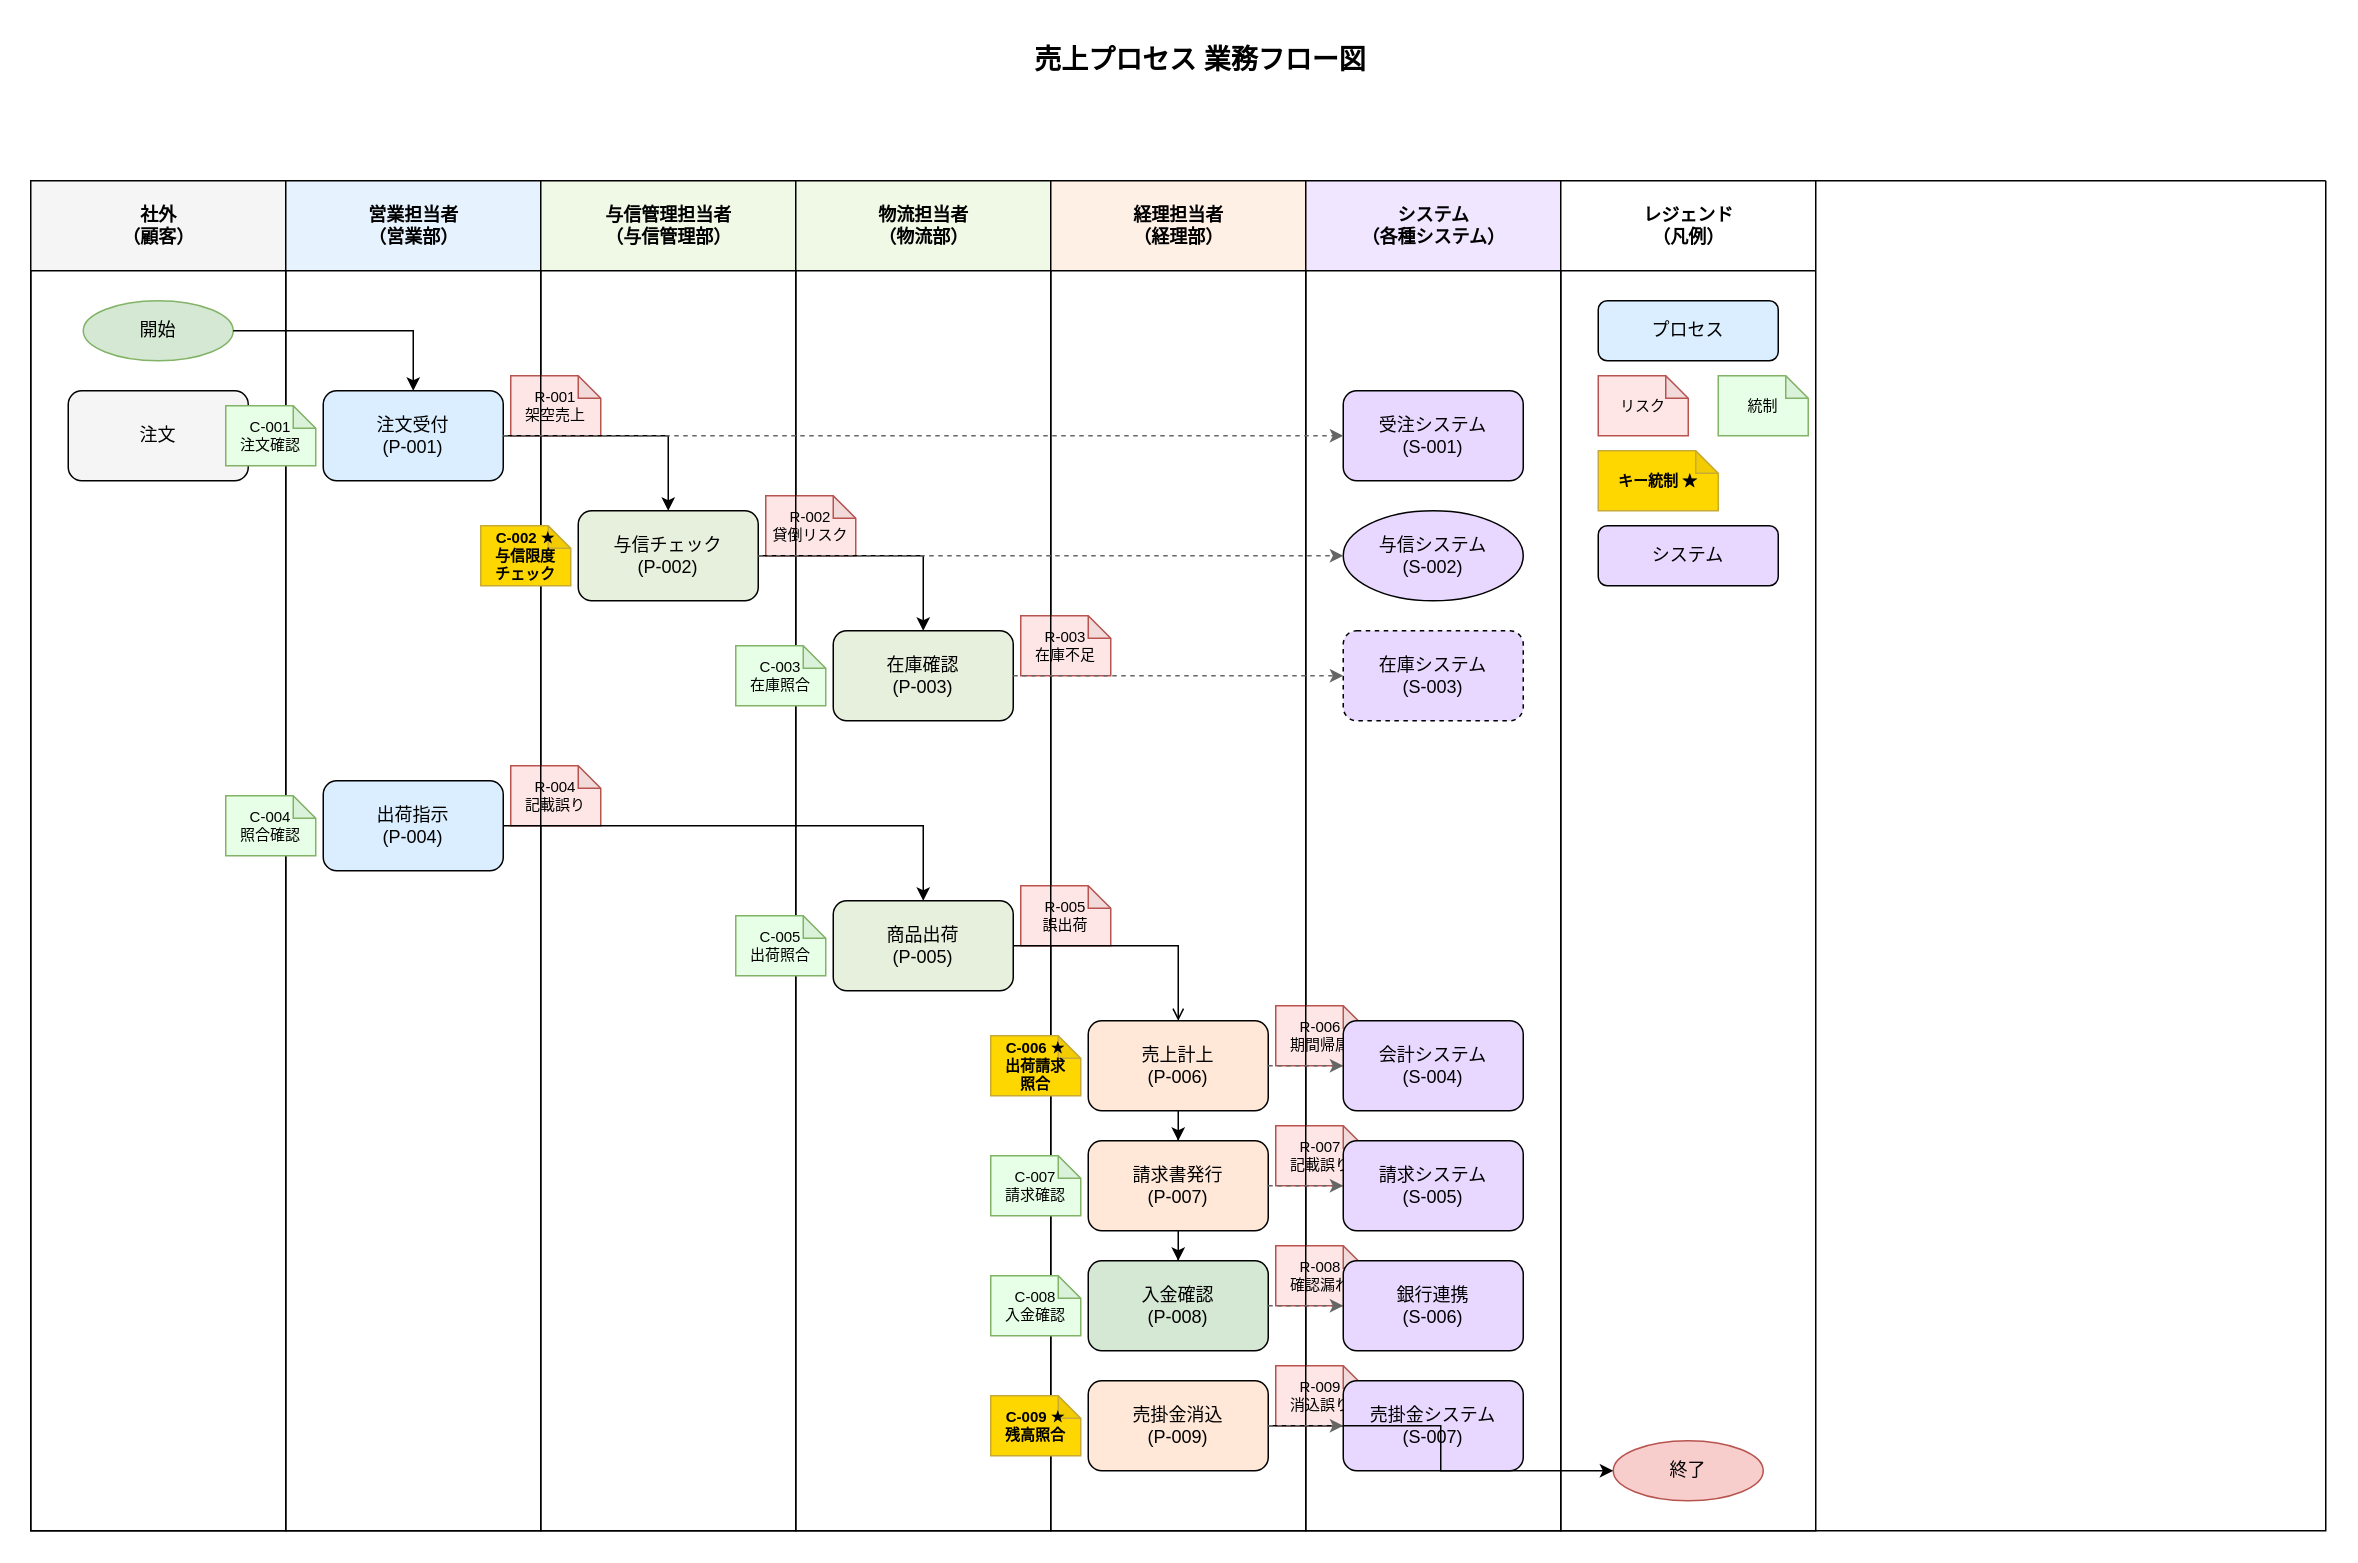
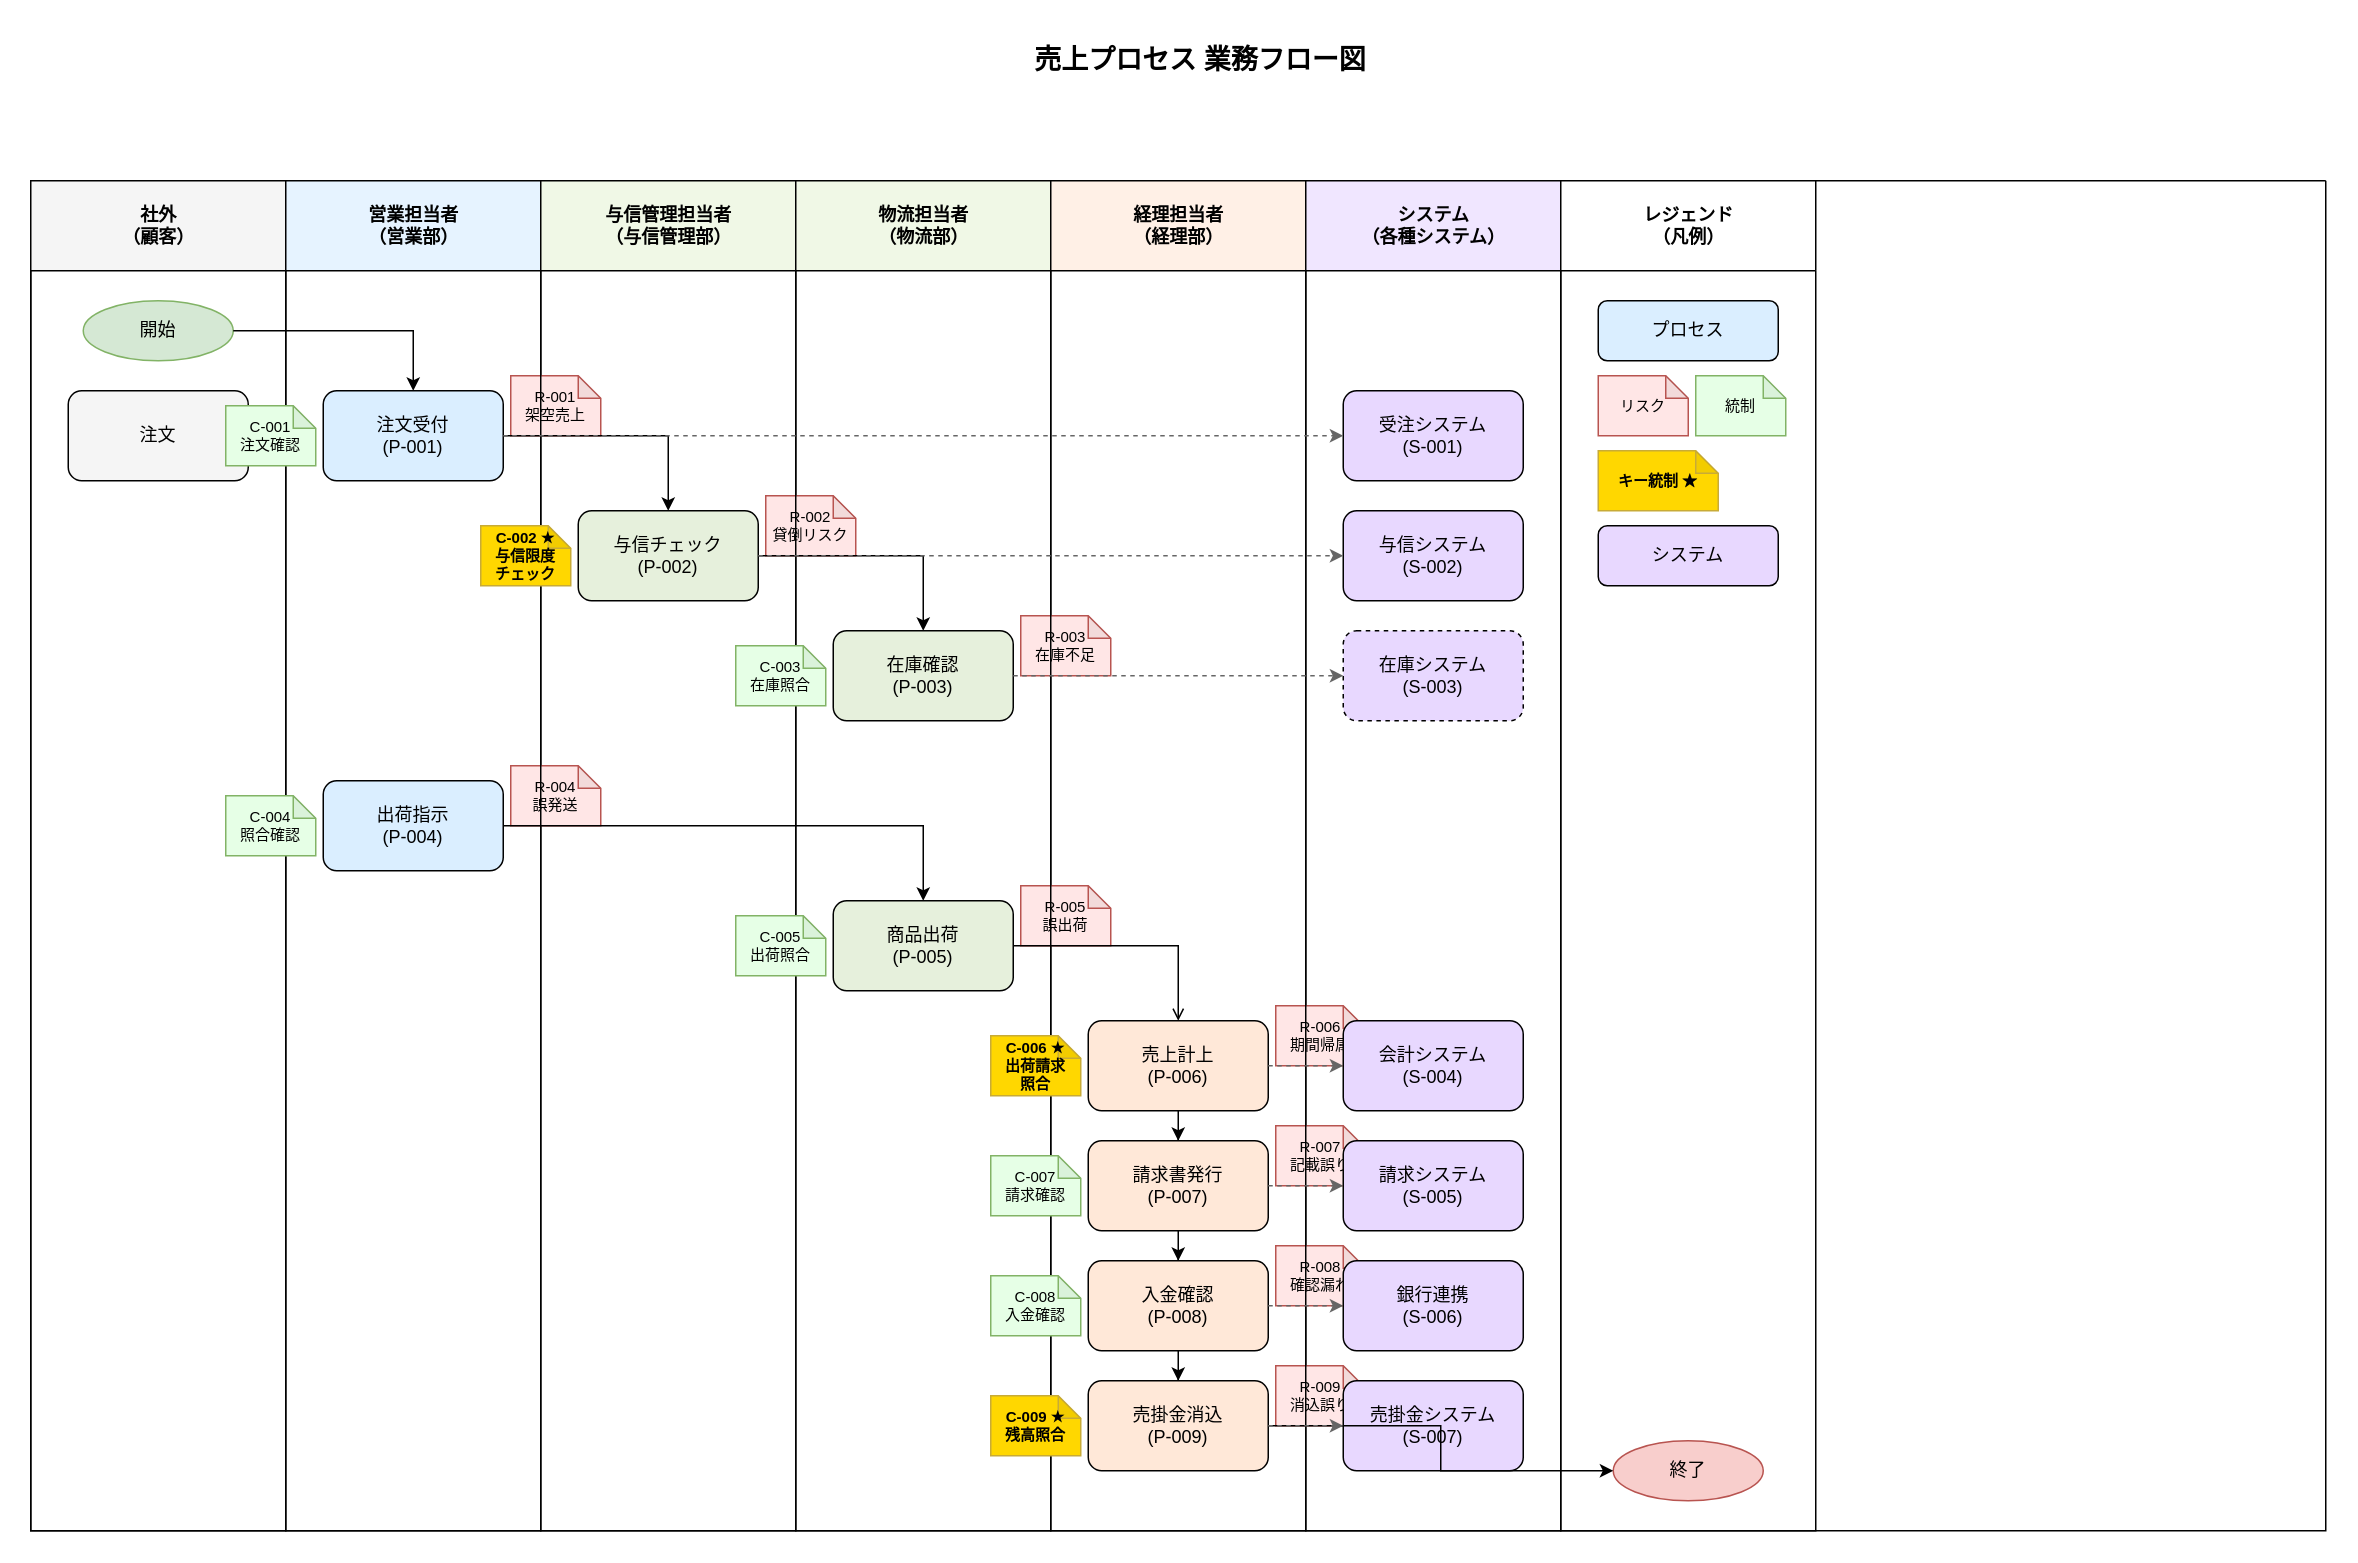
node "統制": moved (1763, 406) -> (1741, 406)
node "与信システム (S-002)": shape ellipse -> rounded rectangle
node "R-004 記載誤り": label "R-004 記載誤り" -> "R-004 誤発送"
node "入金確認 (P-008)": fillcolor #d5e8d4 -> #ffe8d8
edge "入金確認 (P-008)" -> "売掛金消込 (P-009)": added
